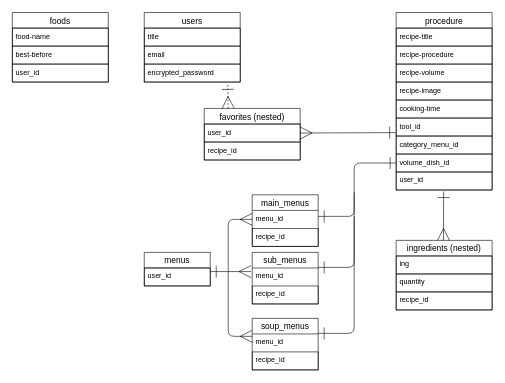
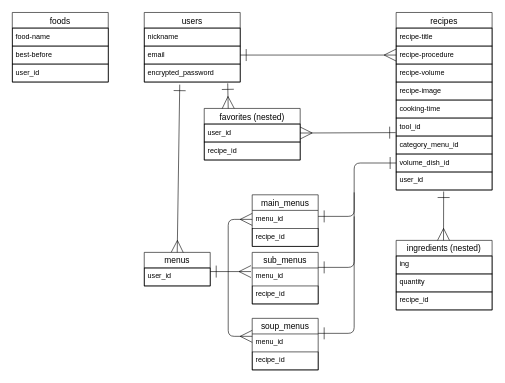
node "procedure": label "procedure" -> "recipes"
node "title": label "title" -> "nickname"
edge "email" -- "recipe-procedure": added
edge "encrypted_password" -- "favorites (nested)": style dashed -> solid
edge "encrypted_password" -- "menus": added
